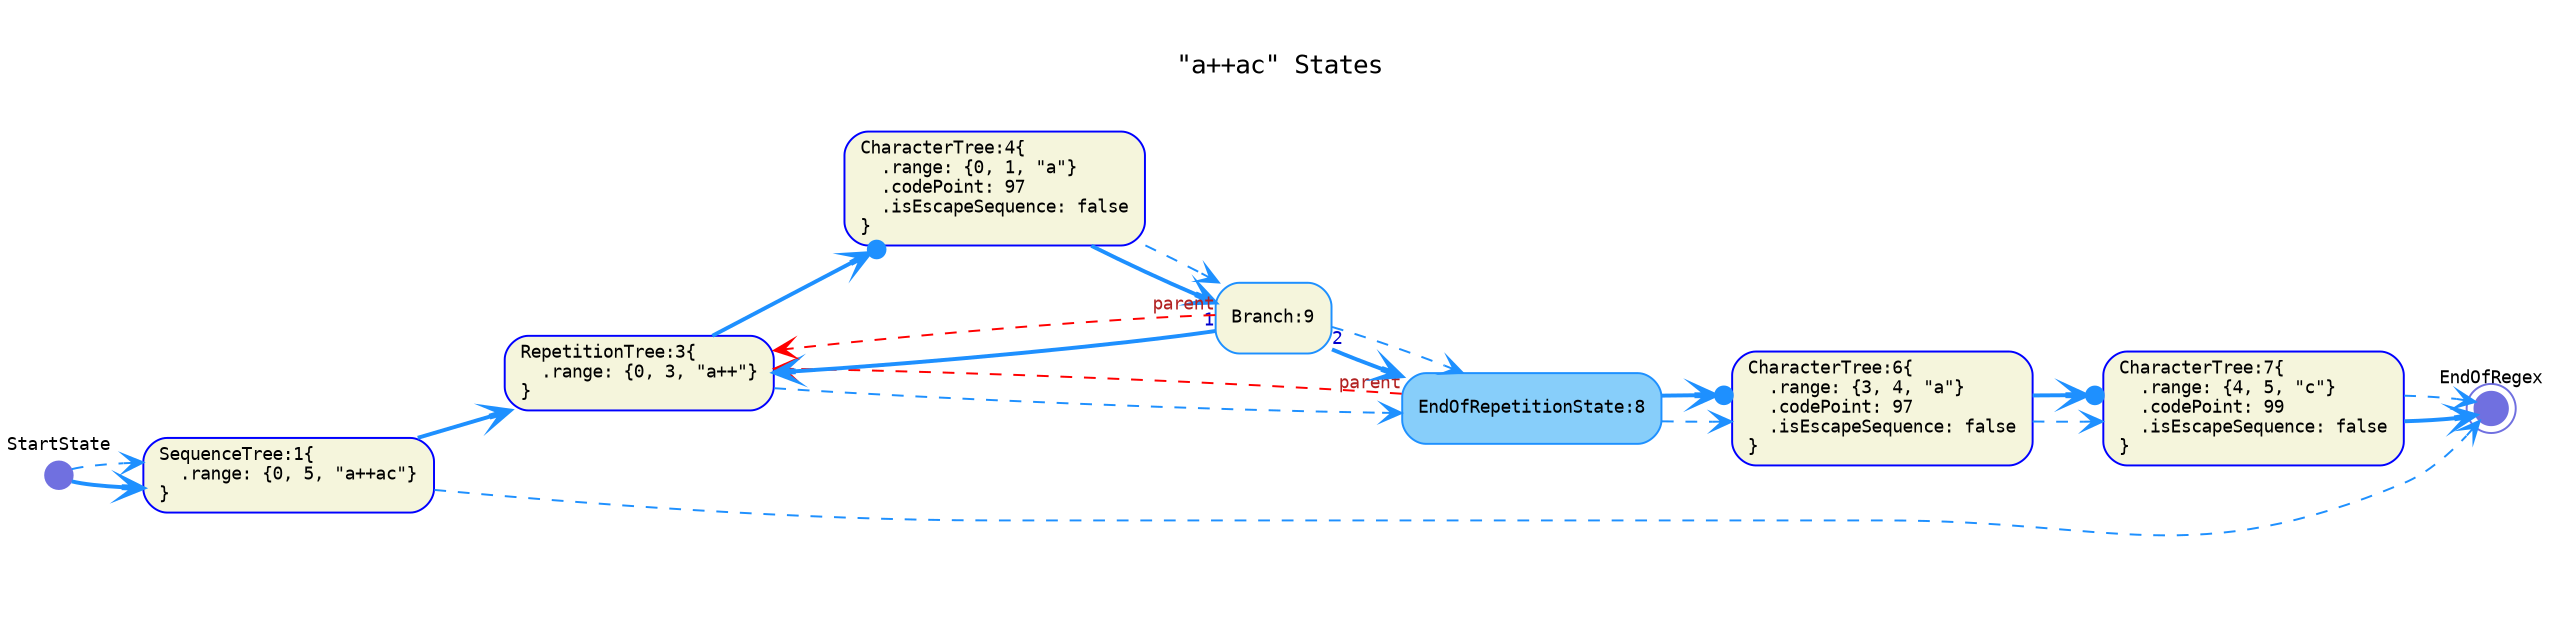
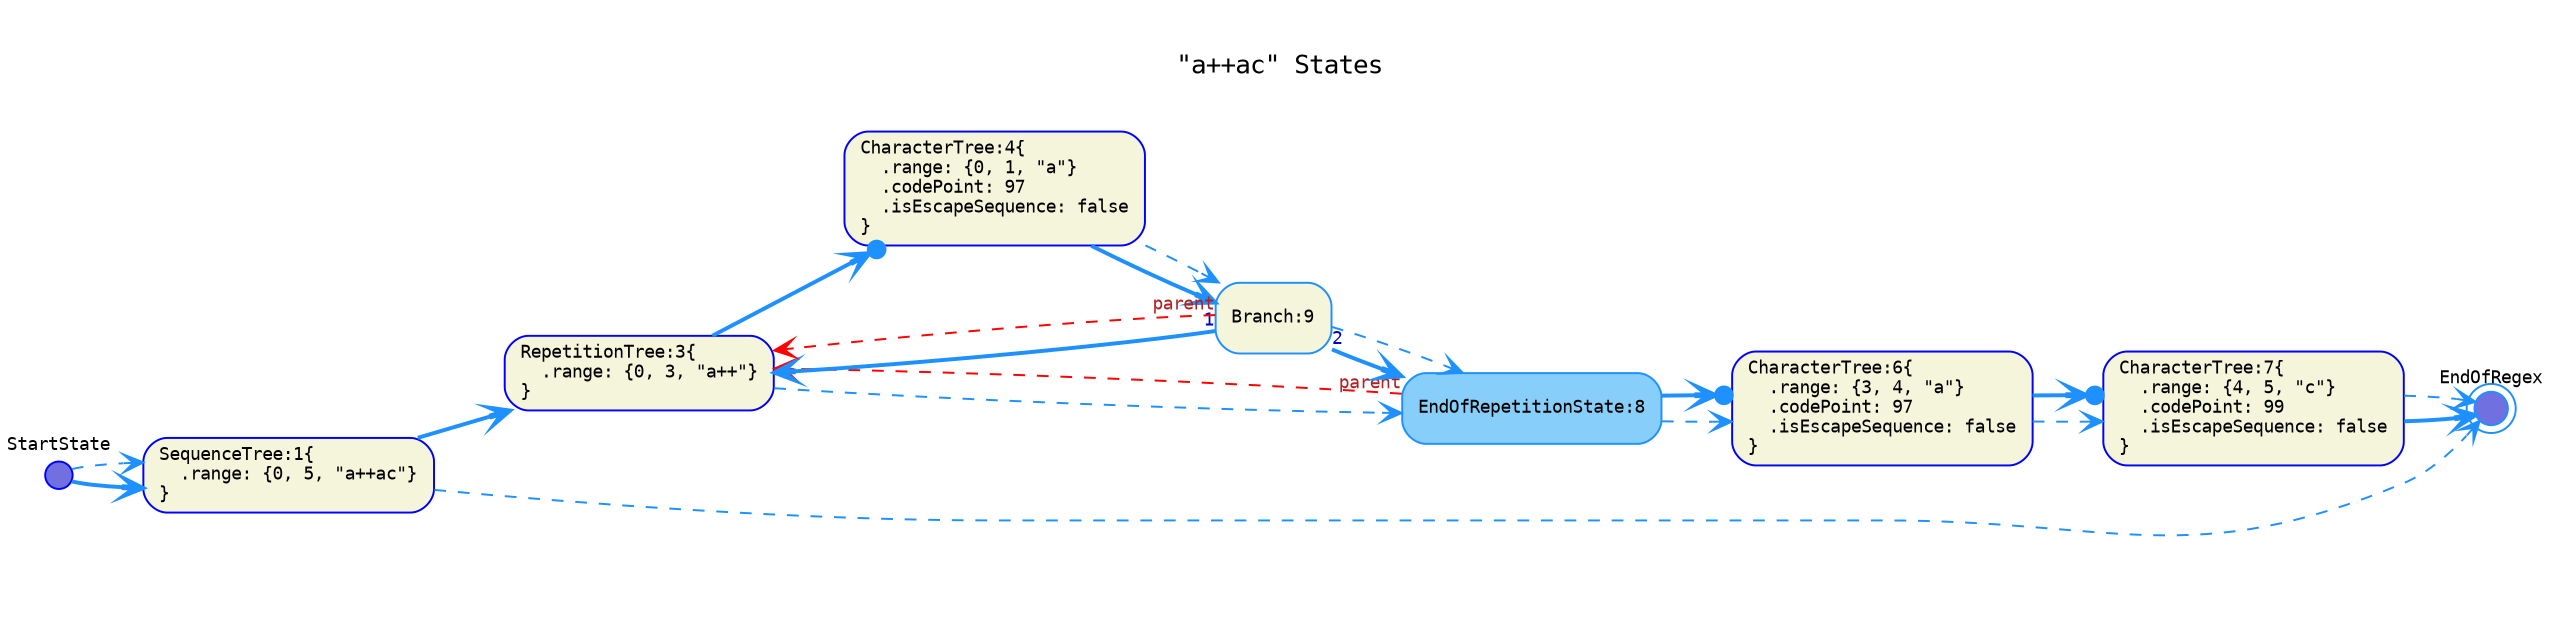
node "EndOfRegex": color #7070e0 -> DodgerBlue
node "StartState": color #7070e0 -> Blue
